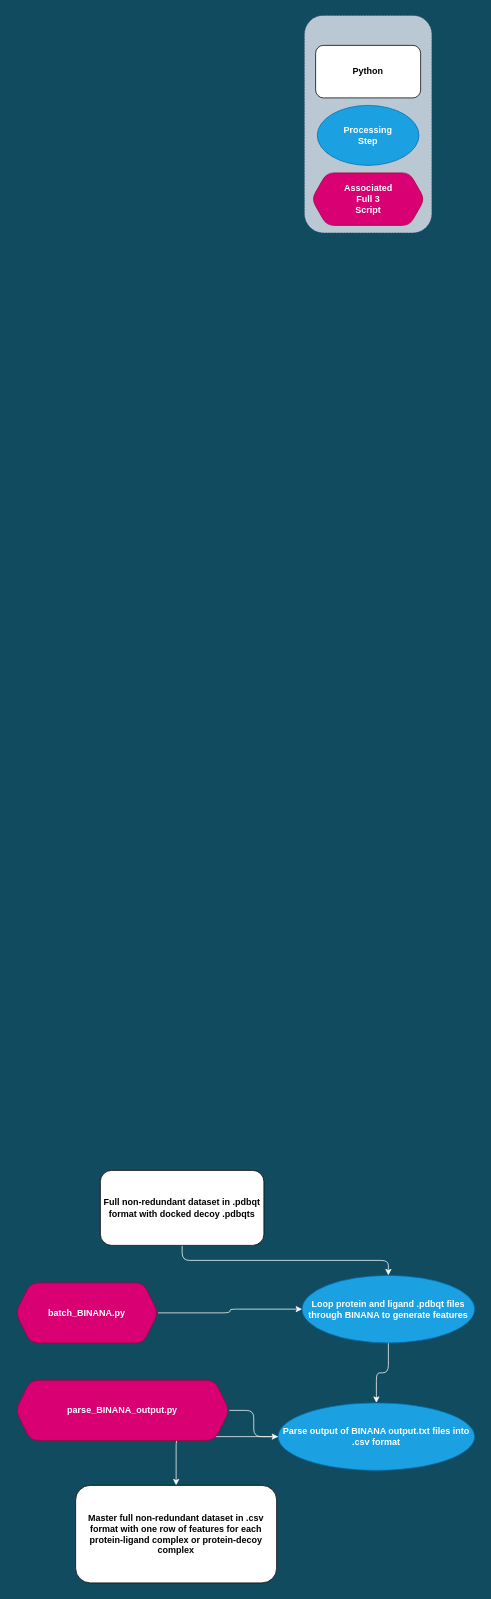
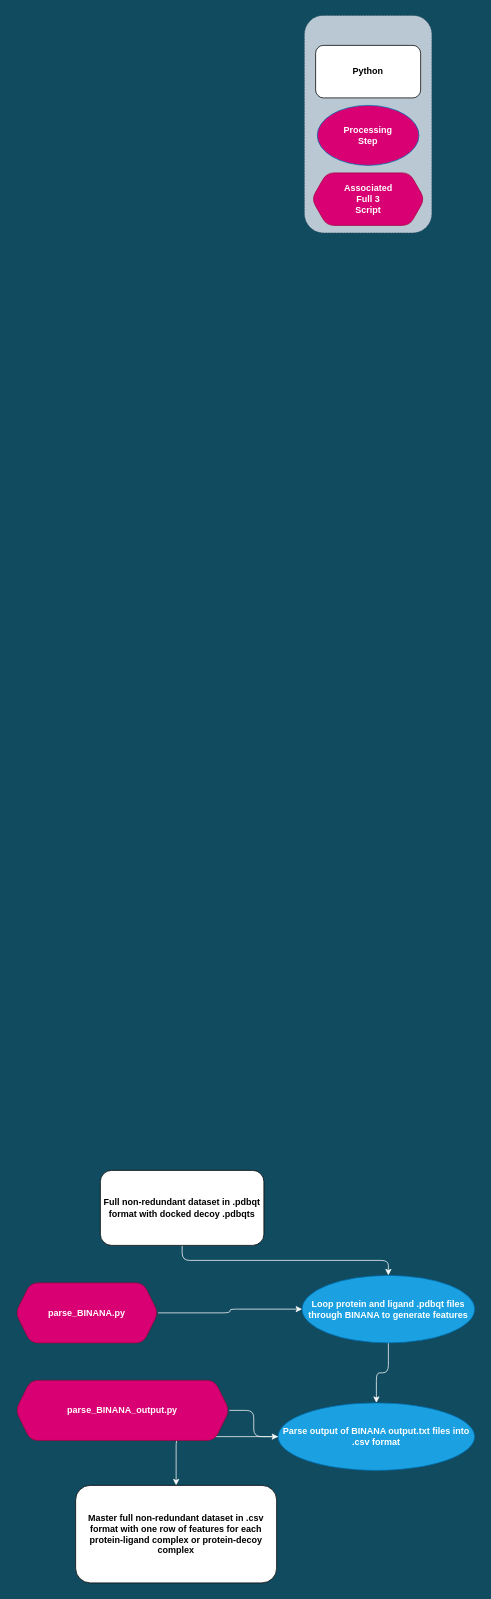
node "Processing Step": fillcolor #1ba1e2 -> #d80073
node "batch_BINANA.py": label "batch_BINANA.py" -> "parse_BINANA.py"
